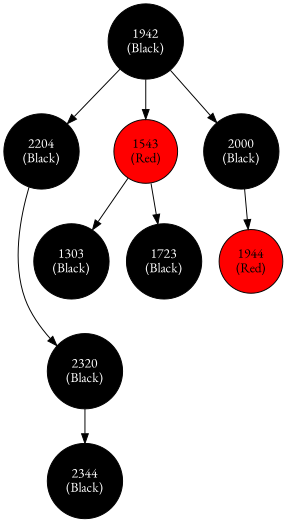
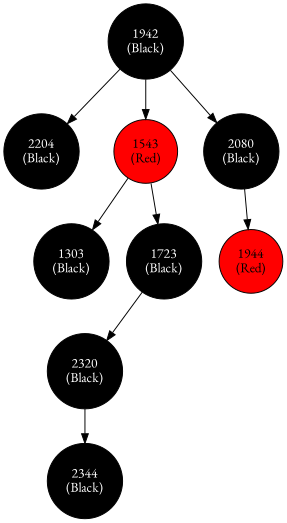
node "2000 (Black)": label "2000 (Black)" -> "2080 (Black)"
edge "2204 (Black)" -> "2320 (Black)": now "1723 (Black)" -> "2320 (Black)"
